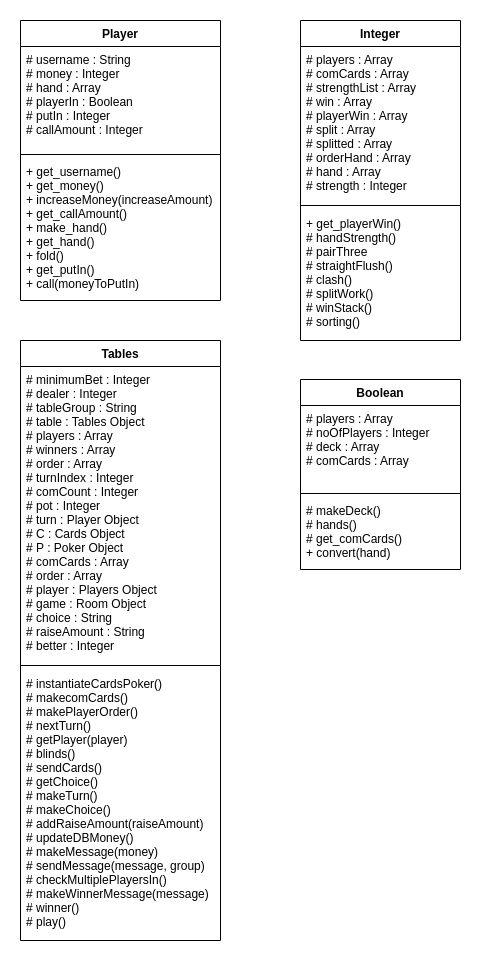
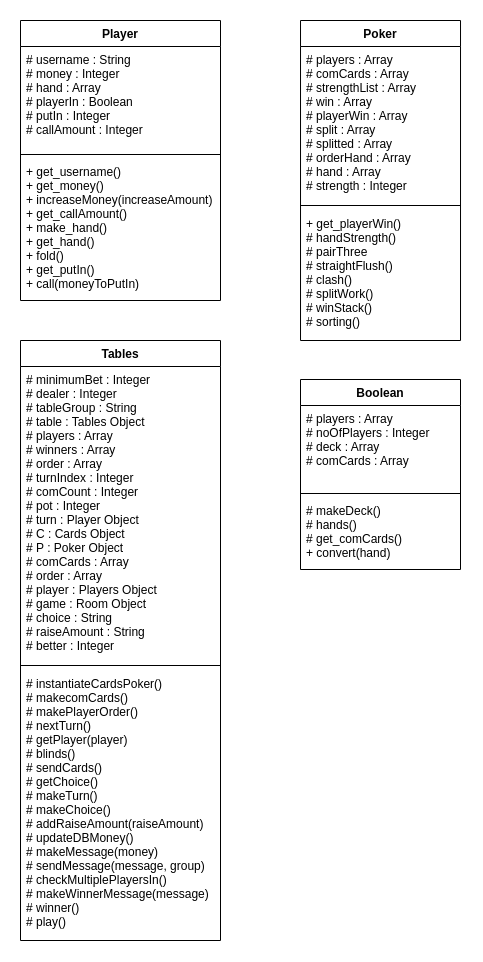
node "Integer": label "Integer" -> "Poker"
